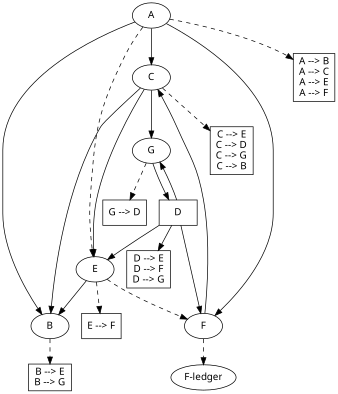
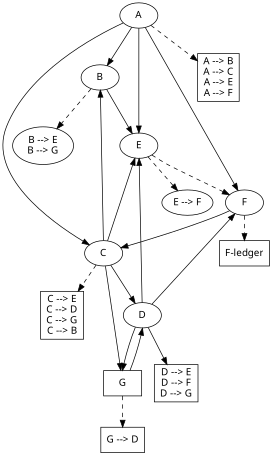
edge "A" -> "E": style dashed -> solid
node "G": shape ellipse -> box
node "D": shape box -> ellipse
edge "C" -> "D": added
edge "E" -> "B": reversed
node "E --> F": shape box -> ellipse
node "B --> E B --> G": shape box -> ellipse
node "F-ledger": shape ellipse -> box
